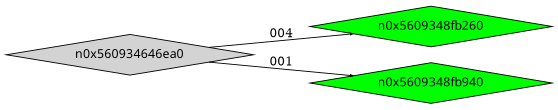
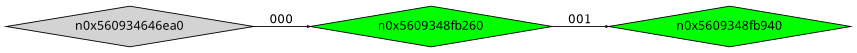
edge "n0x560934646ea0" -> "n0x5609348fb260": label "004" -> "000"
edge "n0x560934646ea0" -> "n0x5609348fb940": now "n0x5609348fb260" -> "n0x5609348fb940"
